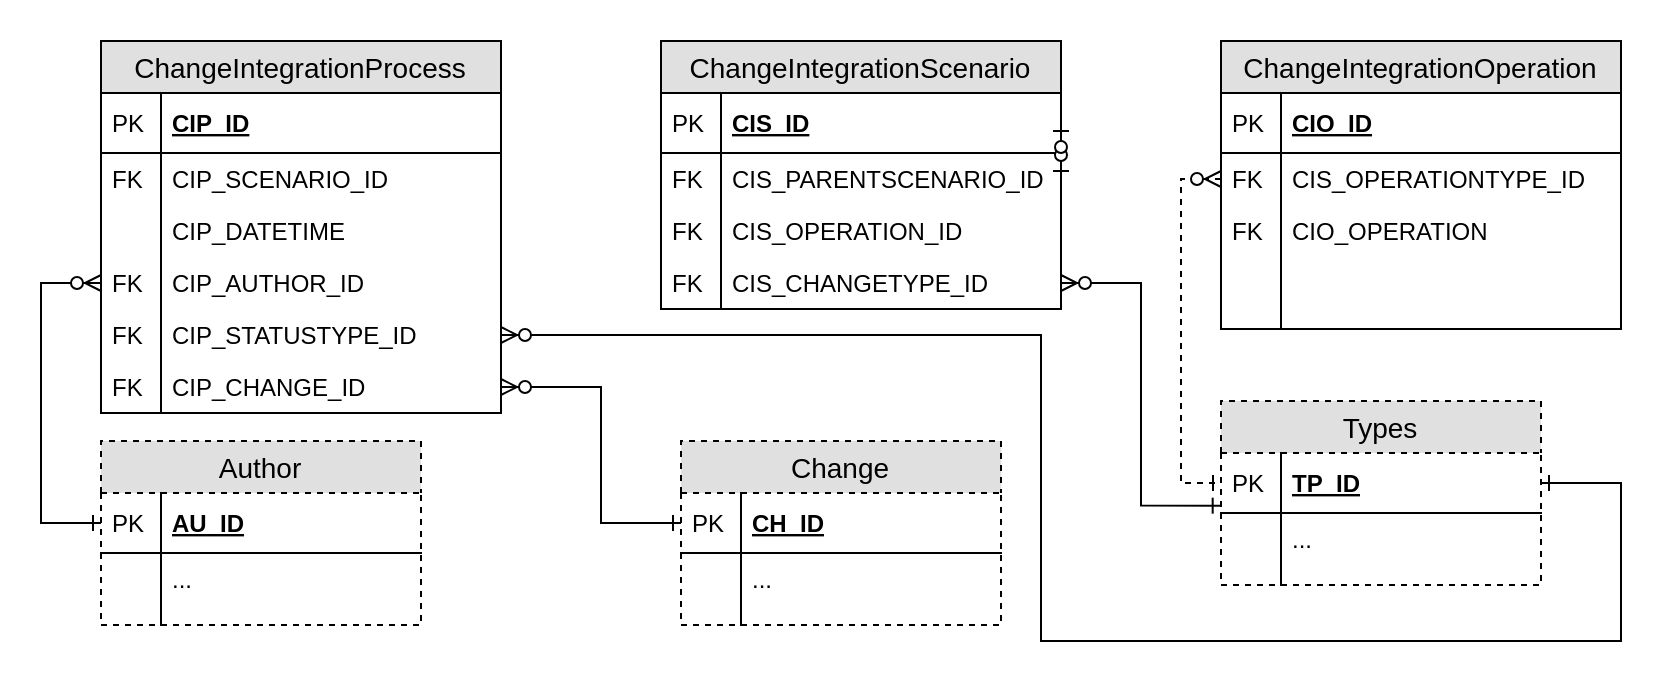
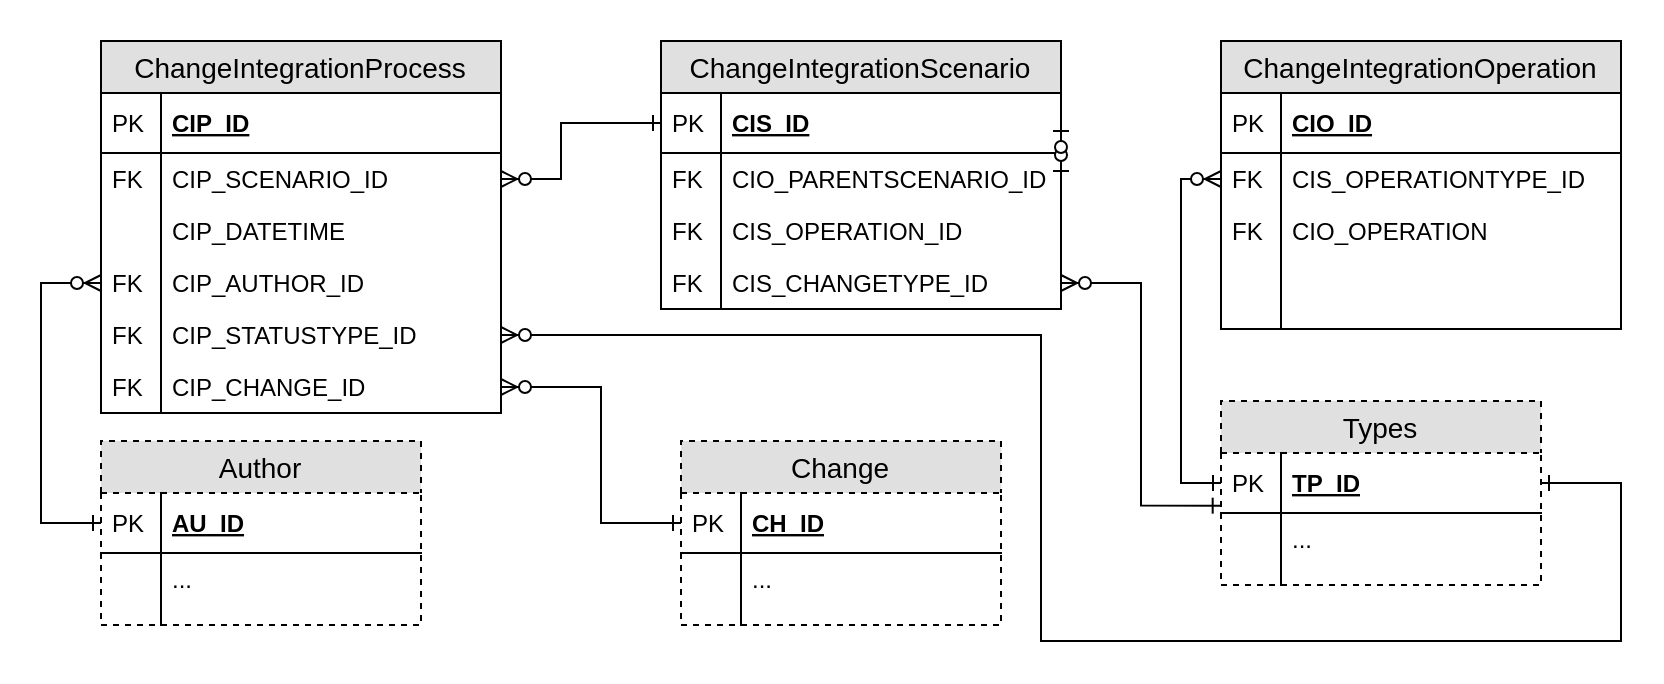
edge "CIS_ID" -- "CIP_SCENARIO_ID": added
node "CIS_PARENTSCENARIO_ID": label "CIS_PARENTSCENARIO_ID" -> "CIO_PARENTSCENARIO_ID"
edge "CIS_OPERATIONTYPE_ID" -- "TP_ID": style dashed -> solid
